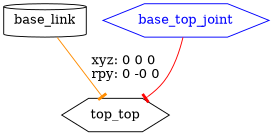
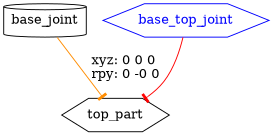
node "base_link": label "base_link" -> "base_joint"
node "top_top": label "top_top" -> "top_part"
